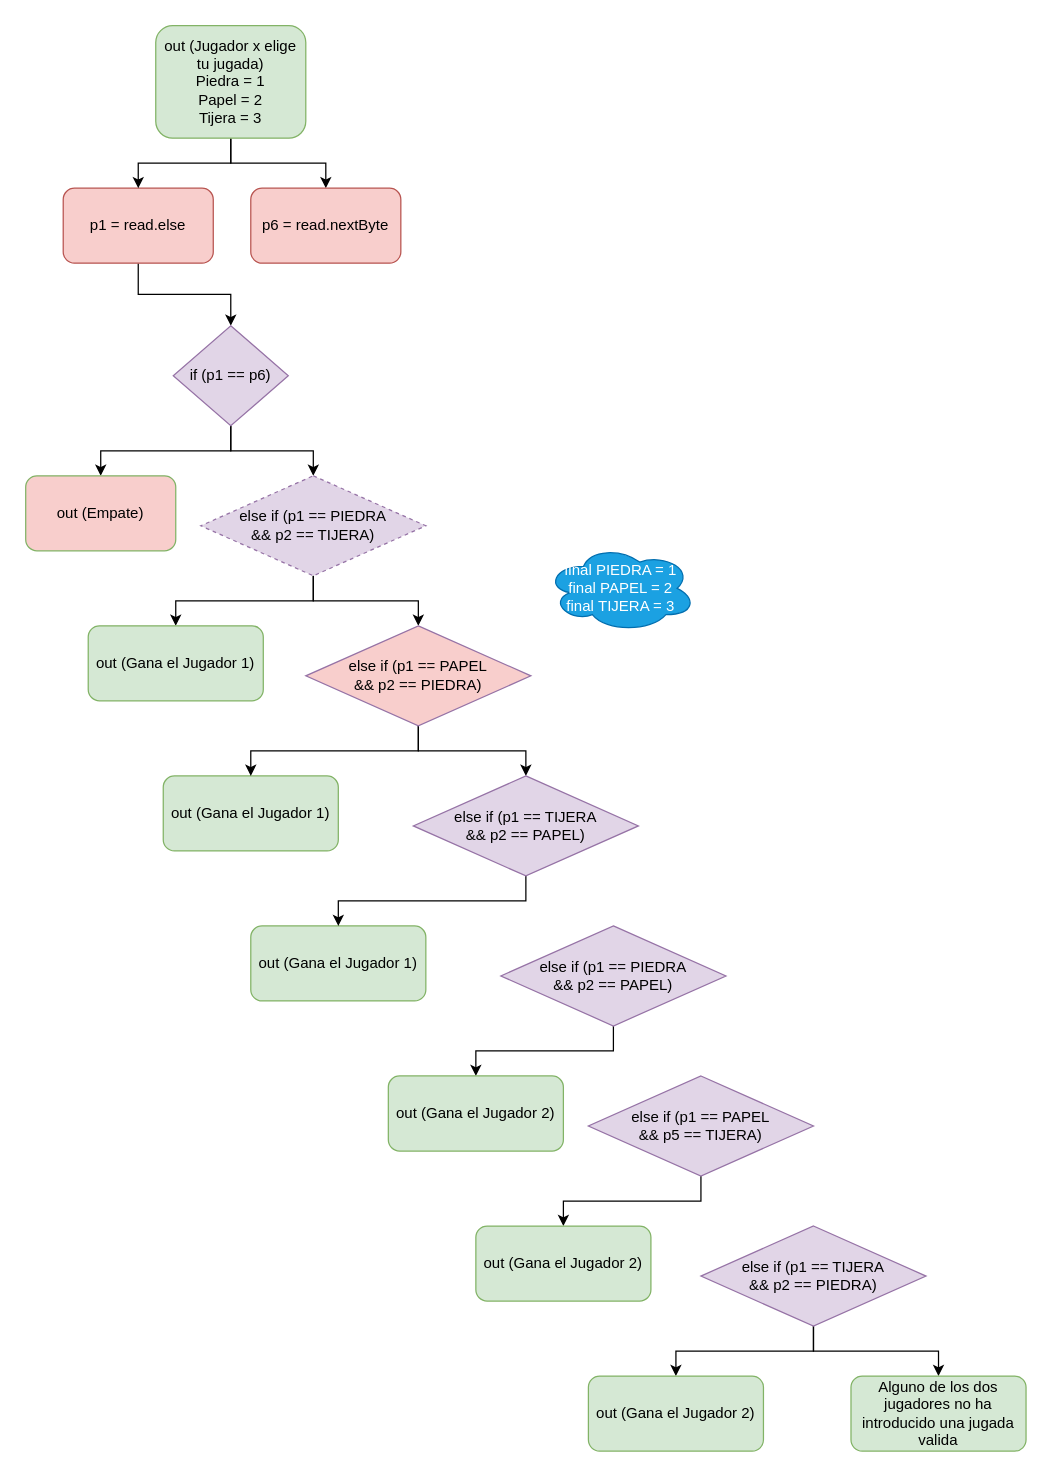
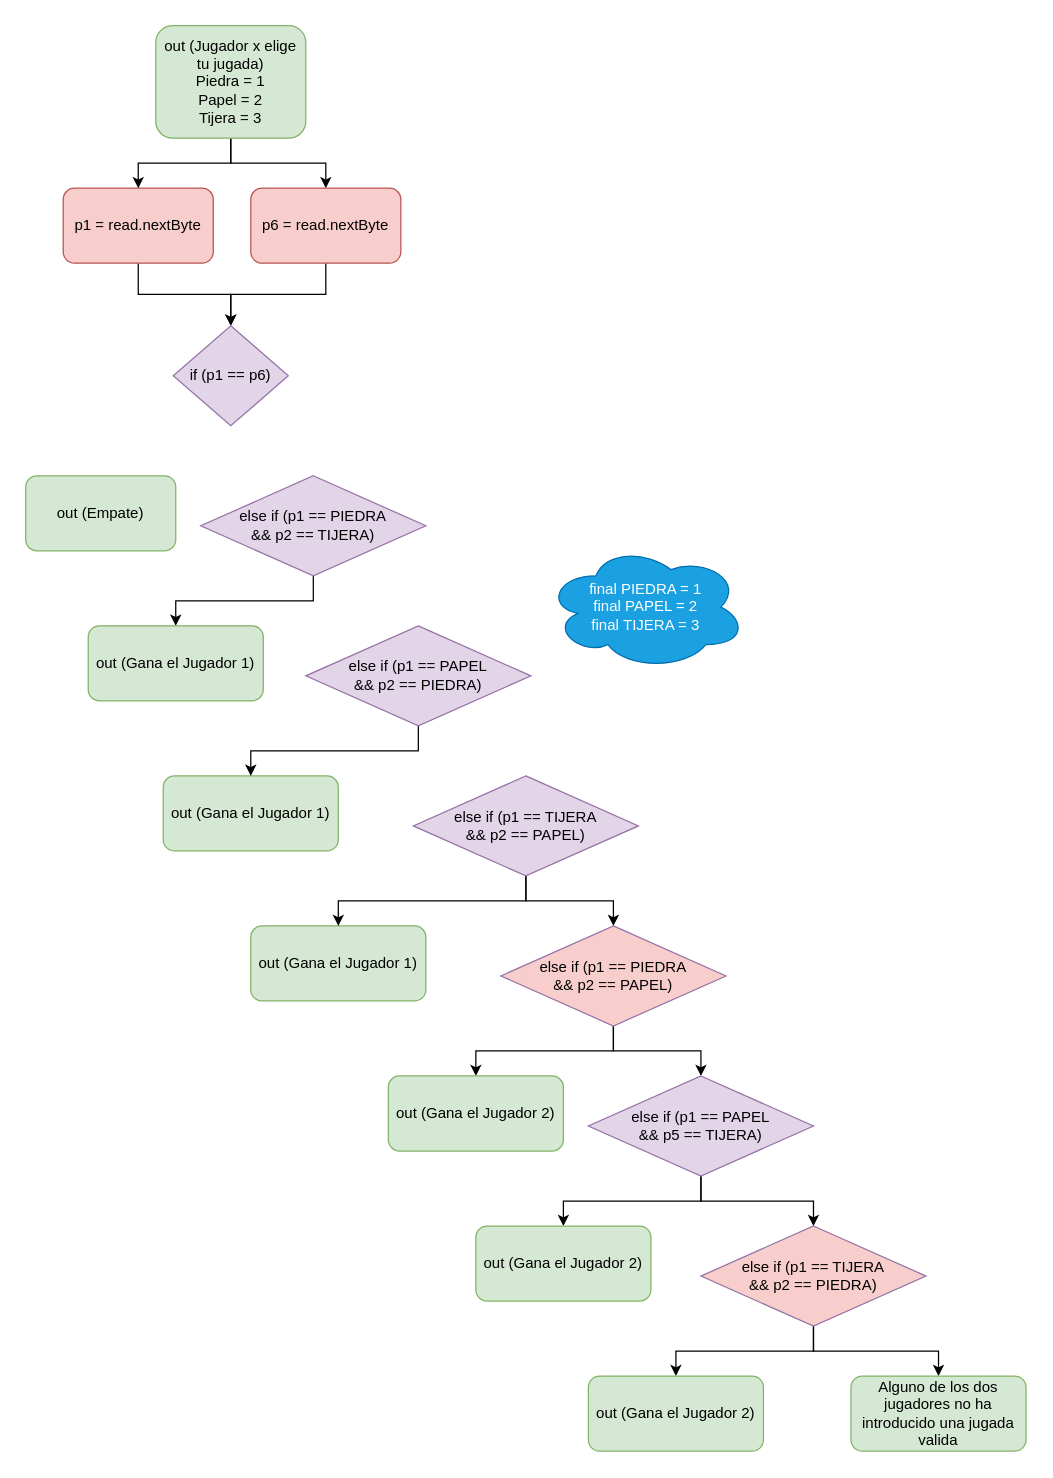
node "p1 = read.else": label "p1 = read.else" -> "p1 = read.nextByte"
edge "p6 = read.nextByte" -> "if (p1 == p6)": added
edge "if (p1 == p6)" -> "out (Empate)": removed
edge "if (p1 == p6)" -> "else if (p1 == PIEDRA && p2 == TIJERA)": removed
node "out (Empate)": fillcolor #f8cecc -> #d5e8d4
node "else if (p1 == PIEDRA && p2 == TIJERA)": style dashed -> solid
node "final PIEDRA = 1 final PAPEL = 2 final TIJERA = 3": size 150x88 -> 200x125
edge "else if (p1 == PIEDRA && p2 == TIJERA)" -> "else if (p1 == PAPEL && p2 == PIEDRA)": removed
node "else if (p1 == PAPEL && p2 == PIEDRA)": fillcolor #f8cecc -> #e1d5e7
edge "else if (p1 == PAPEL && p2 == PIEDRA)" -> "else if (p1 == TIJERA && p2 == PAPEL)": removed
edge "else if (p1 == TIJERA && p2 == PAPEL)" -> "else if (p1 == PIEDRA && p2 == PAPEL)": added
node "else if (p1 == PIEDRA && p2 == PAPEL)": fillcolor #e1d5e7 -> #f8cecc
edge "else if (p1 == PIEDRA && p2 == PAPEL)" -> "else if (p1 == PAPEL && p5 == TIJERA)": added
edge "else if (p1 == PAPEL && p5 == TIJERA)" -> "else if (p1 == TIJERA && p2 == PIEDRA)": added
node "else if (p1 == TIJERA && p2 == PIEDRA)": fillcolor #e1d5e7 -> #f8cecc
